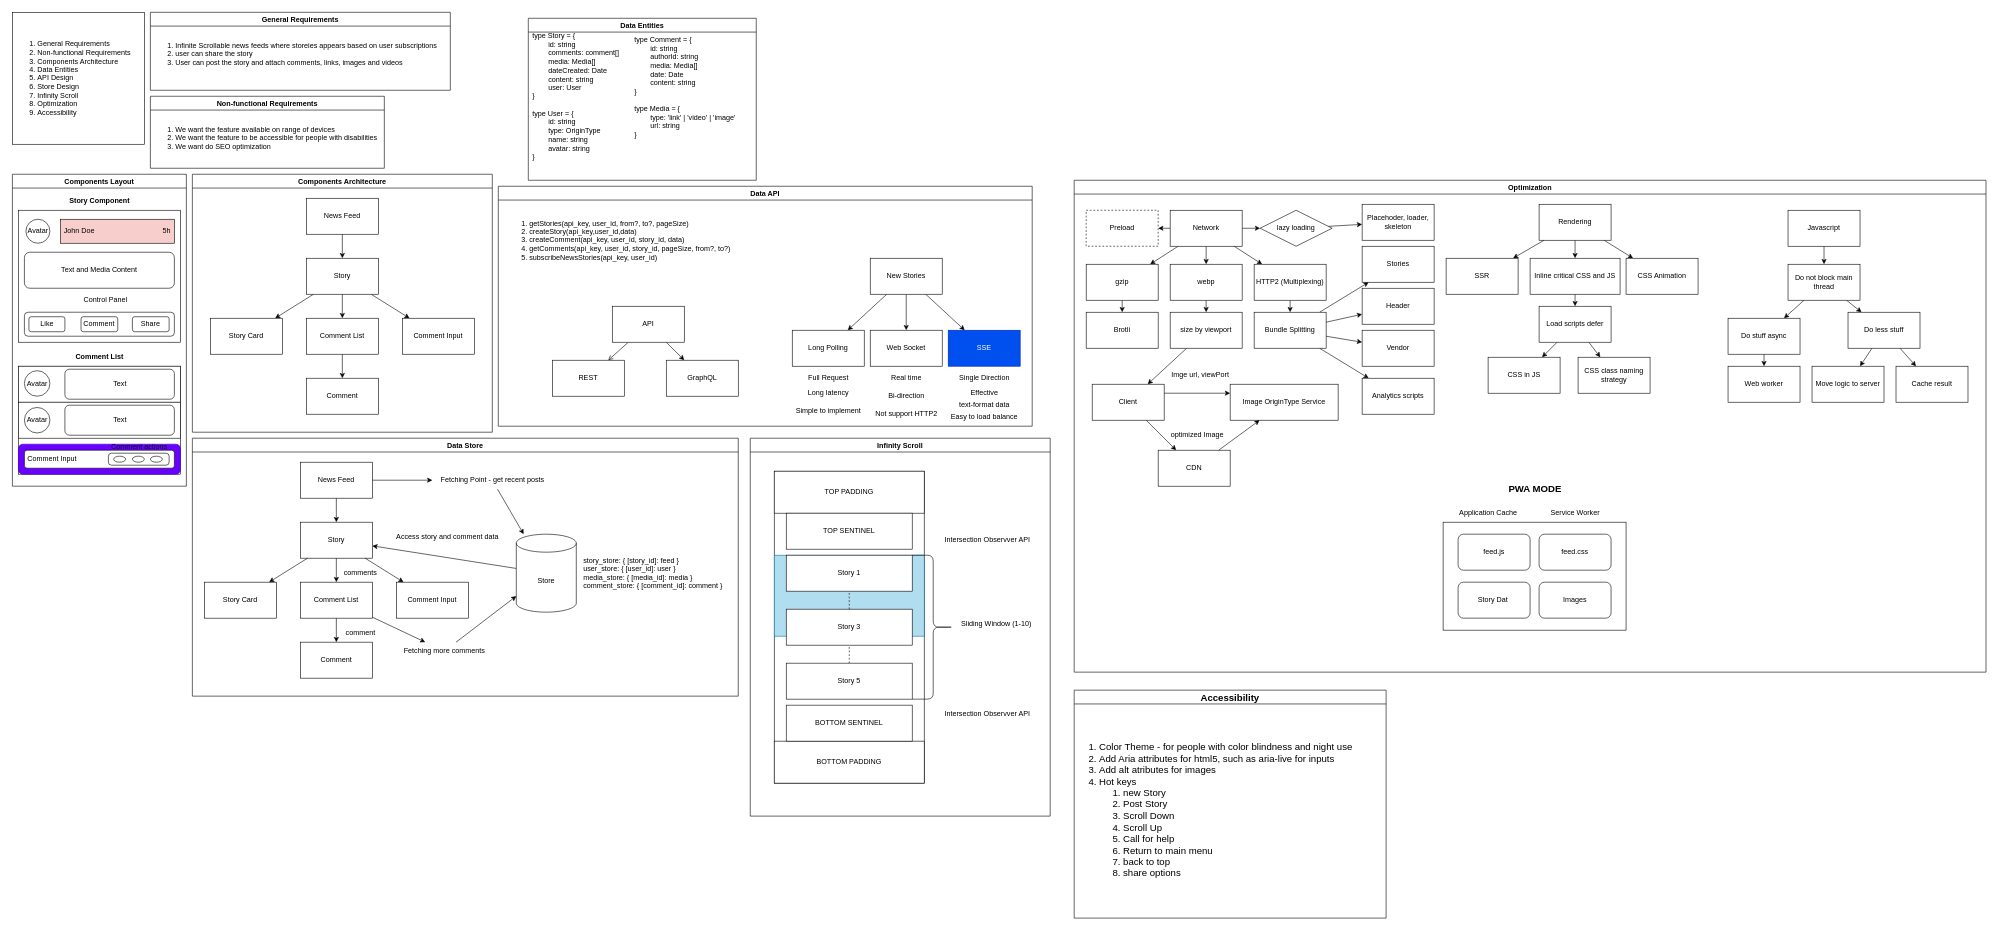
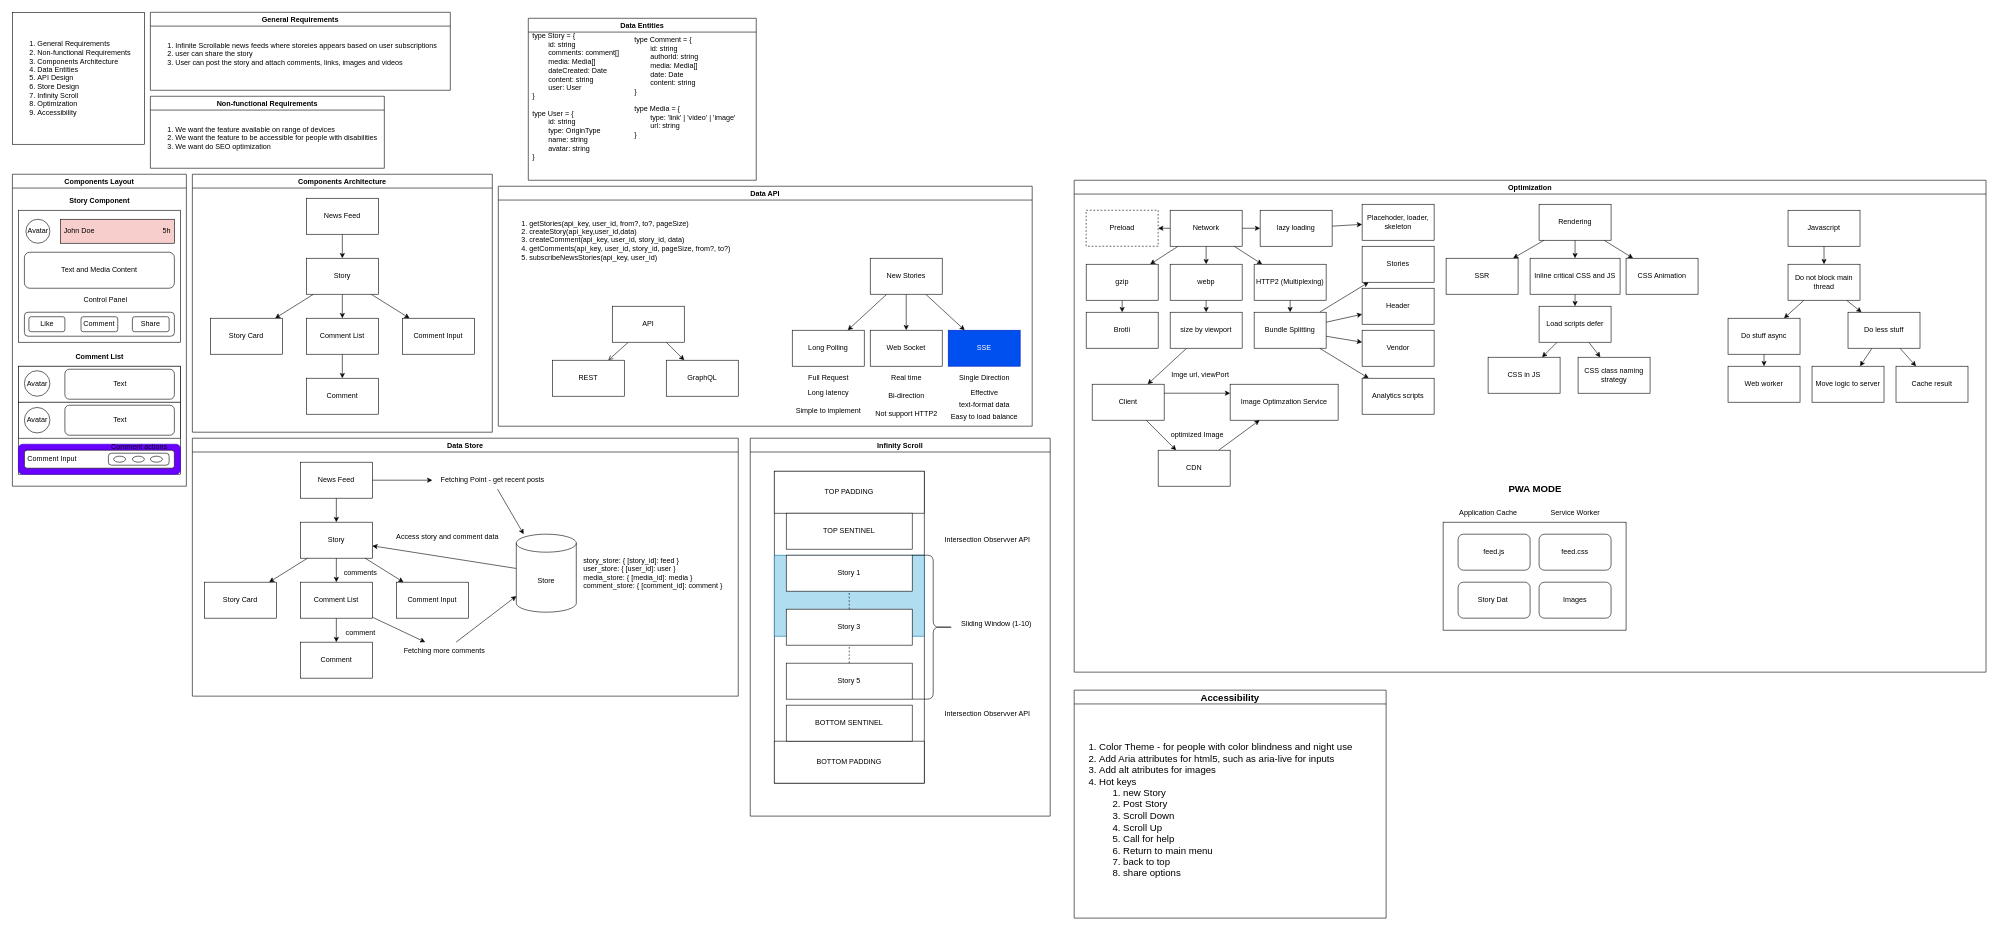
node "lazy loading": shape diamond -> rectangle
node "Image OriginType Service": label "Image OriginType Service" -> "Image Optimzation Service"
